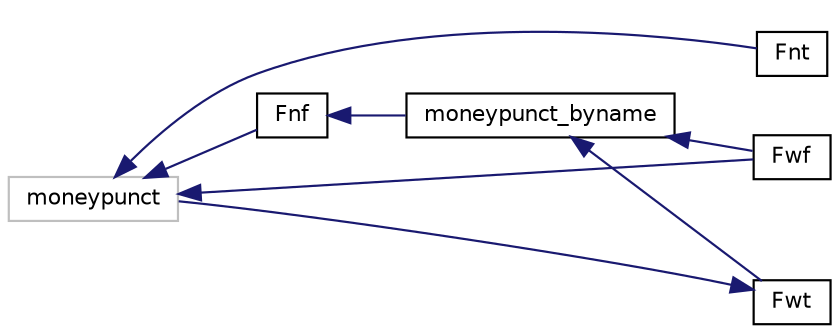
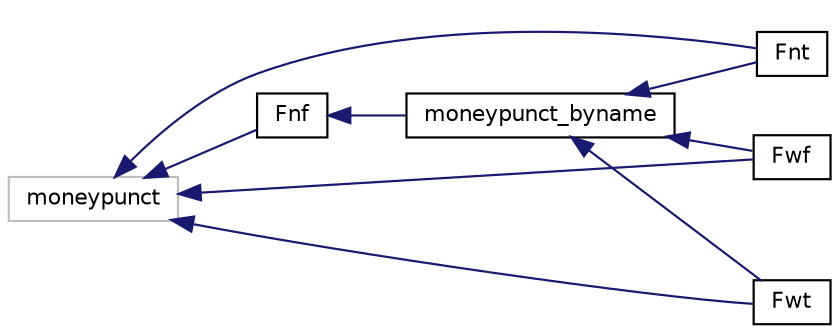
edge "Fnt" -> "moneypunct_byname": added
edge "moneypunct" -> "Fwt": reversed
